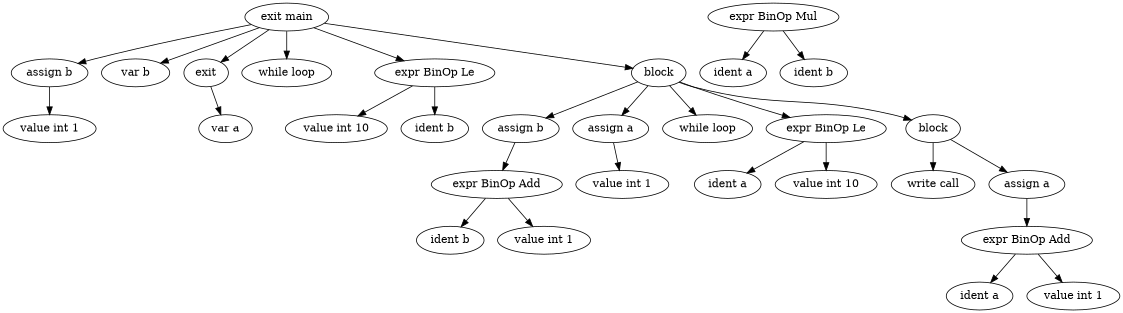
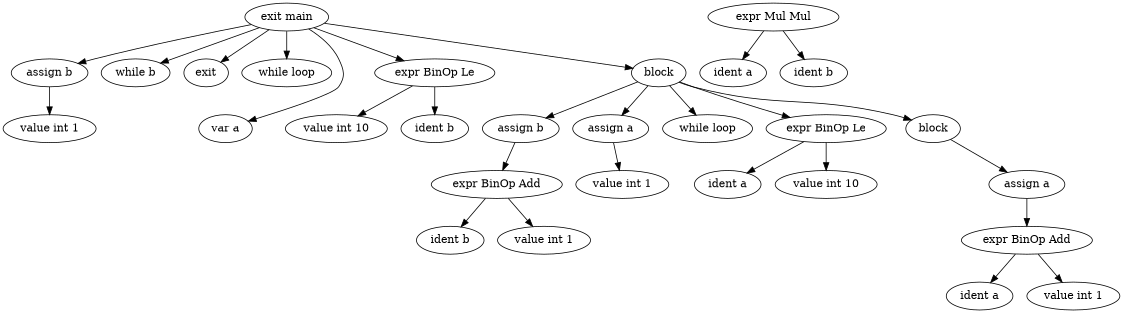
node "expr BinOp Mul": label "expr BinOp Mul" -> "expr Mul Mul"
node "var b": label "var b" -> "while b"
edge "exit" -> "var a": now "exit main" -> "var a"
node "write call": removed
